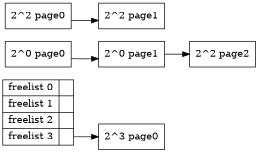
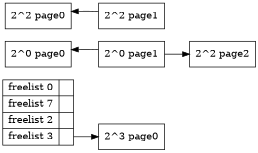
edge "2^2 page0" -> "2^2 page1": reversed
edge "2^0 page0" -> "2^0 page1": reversed
node "freelist 0": text "freelist 1" -> "freelist 7"
